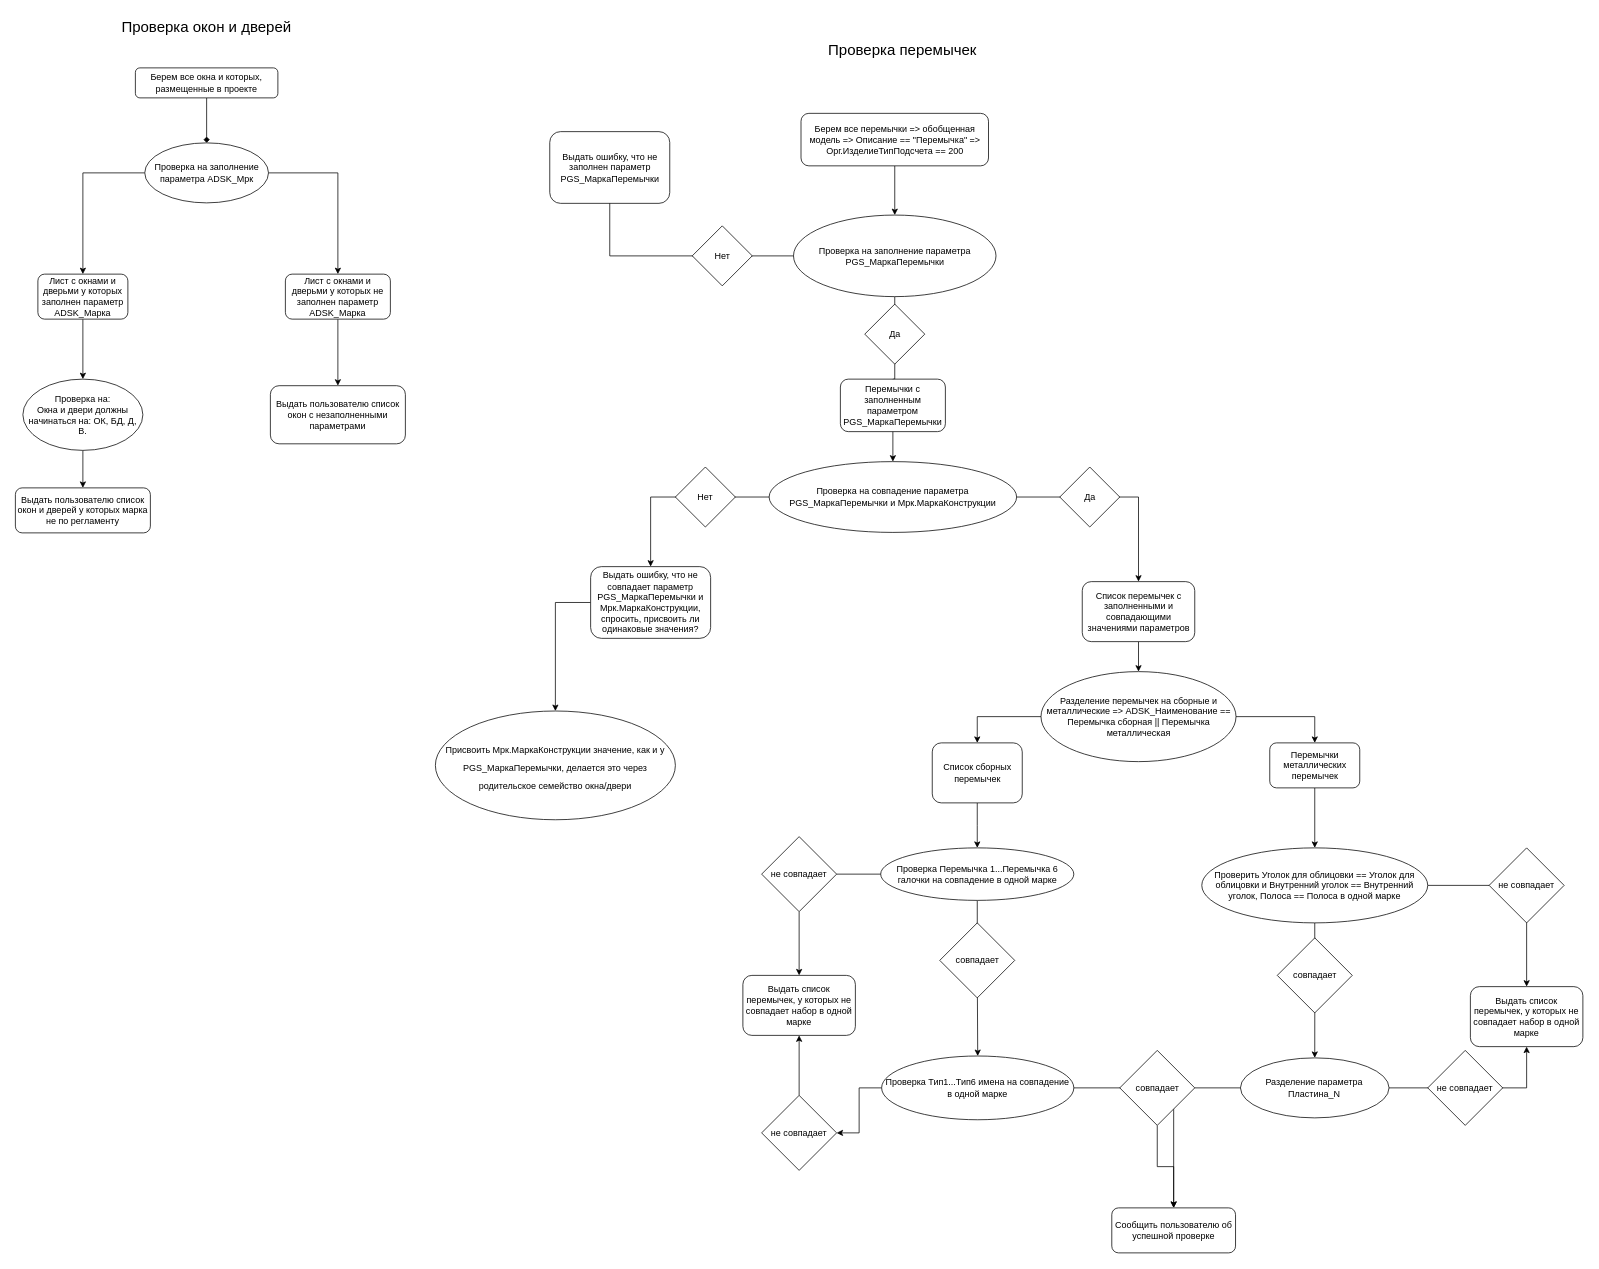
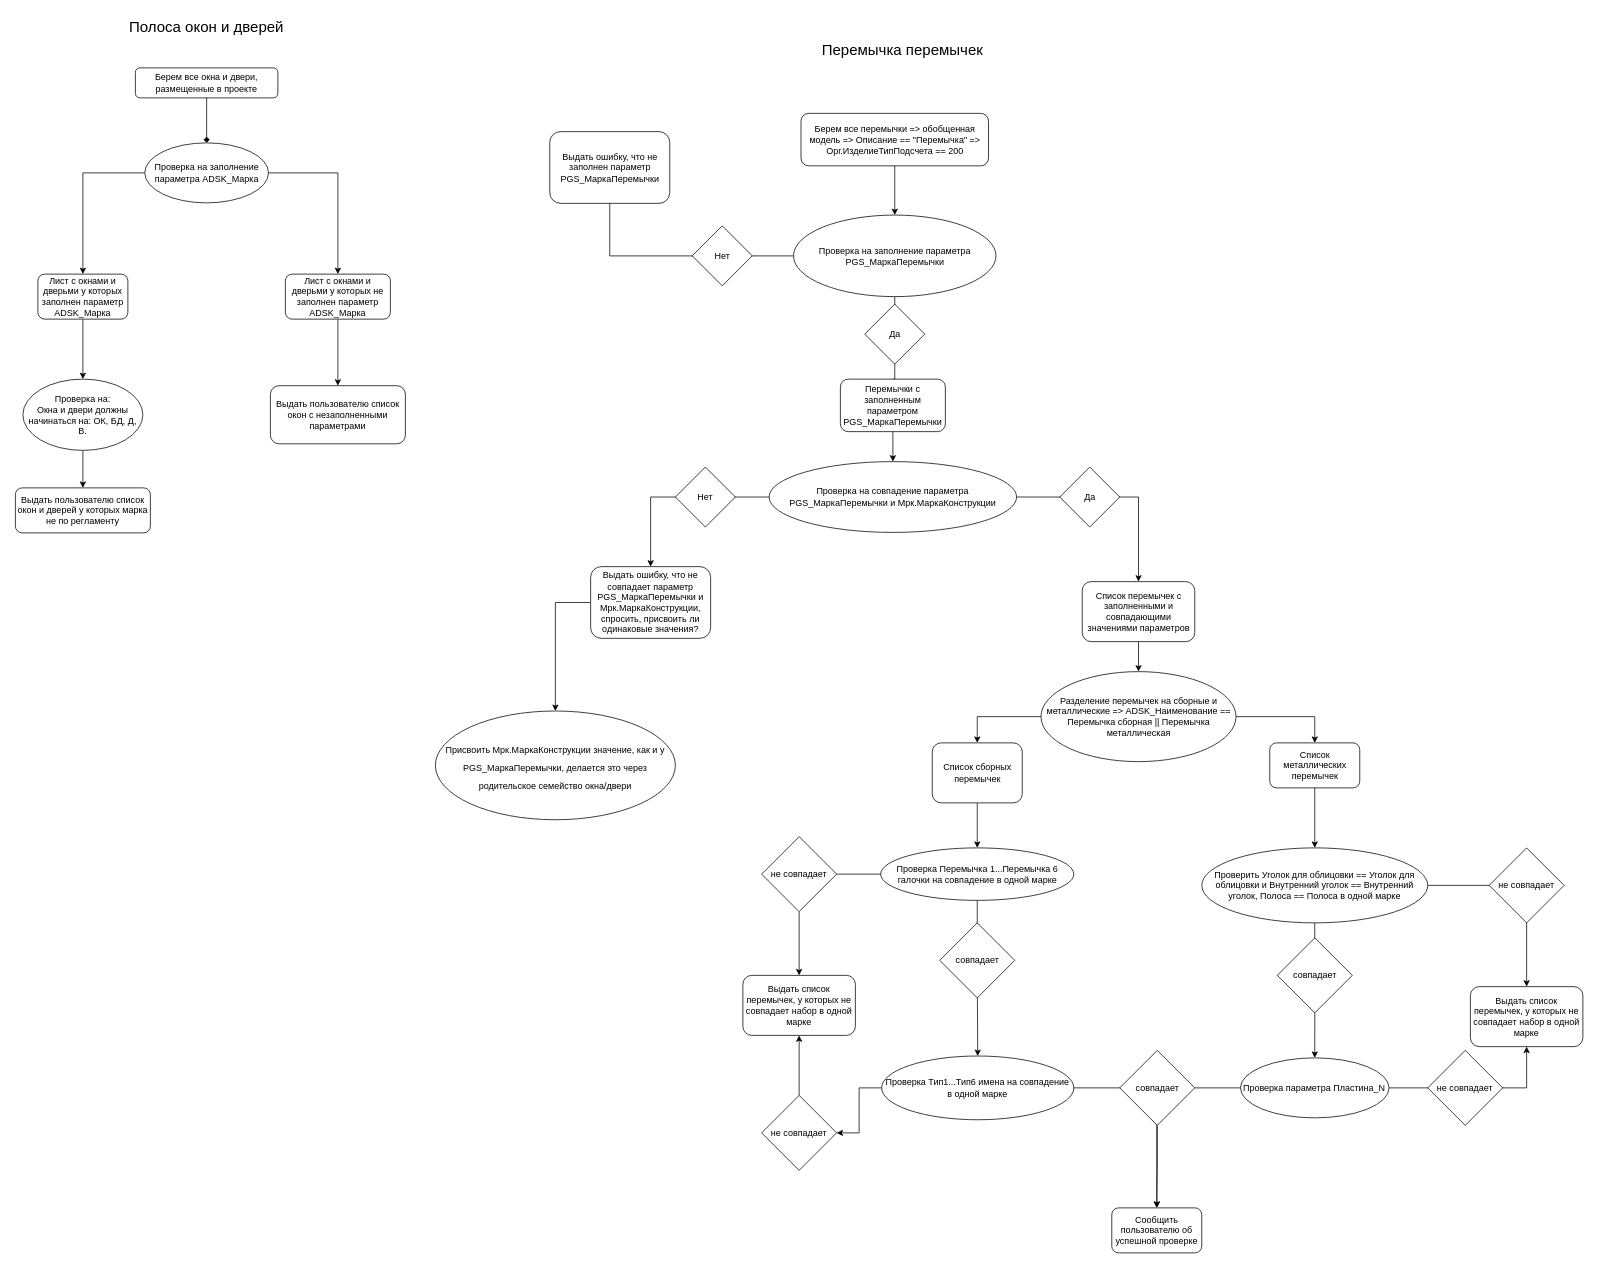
node "Проверка окон и дверей": label "Проверка окон и дверей" -> "Полоса окон и дверей"
node "Проверка перемычек": label "Проверка перемычек" -> "Перемычка перемычек"
node "Берем все окна и которых, размещенные в проекте": label "Берем все окна и которых, размещенные в проекте" -> "Берем все окна и двери, размещенные в проекте"
node "Проверка на заполнение параметра ADSK_Мрк": label "Проверка на заполнение параметра ADSK_Мрк" -> "Проверка на заполнение параметра ADSK_Марка"
node "Перемычки металлических перемычек": label "Перемычки металлических перемычек" -> "Список металлических перемычек"
node "Разделение параметра Пластина_N": label "Разделение параметра Пластина_N" -> "Проверка параметра Пластина_N"
node "Сообщить пользователю об успешной проверке": size 124x45 -> 90x45
